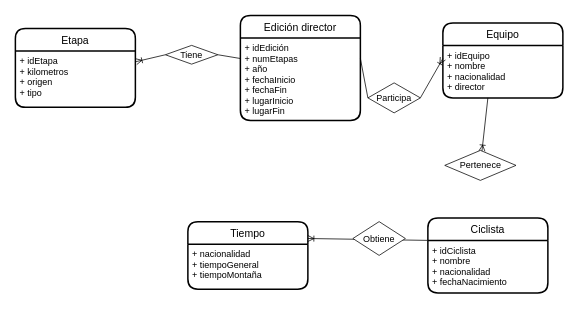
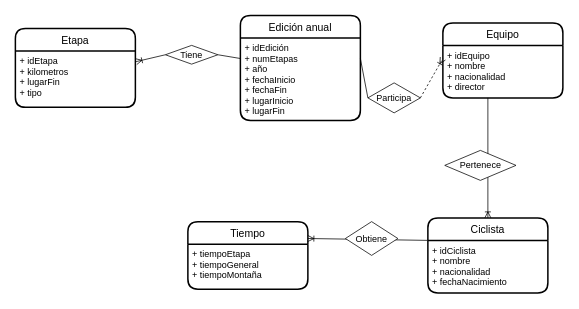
node "Edición director": label "Edición director" -> "Edición anual"
node "+ idEtapa + kilometros + origen + tipo": label "+ idEtapa + kilometros + origen + tipo" -> "+ idEtapa + kilometros + lugarFin + tipo"
edge "Participa" -> "+ idEquipo + nombre + nacionalidad + director": style solid -> dashed
edge "+ idEquipo + nombre + nacionalidad + director" -> "Pertenece": now "+ idEquipo + nombre + nacionalidad + director" -> "Ciclista"
node "Obtiene": moved (379, 239) -> (372, 239)
node "+ nacionalidad + tiempoGeneral + tiempoMontaña": label "+ nacionalidad + tiempoGeneral + tiempoMontaña" -> "+ tiempoEtapa + tiempoGeneral + tiempoMontaña"
